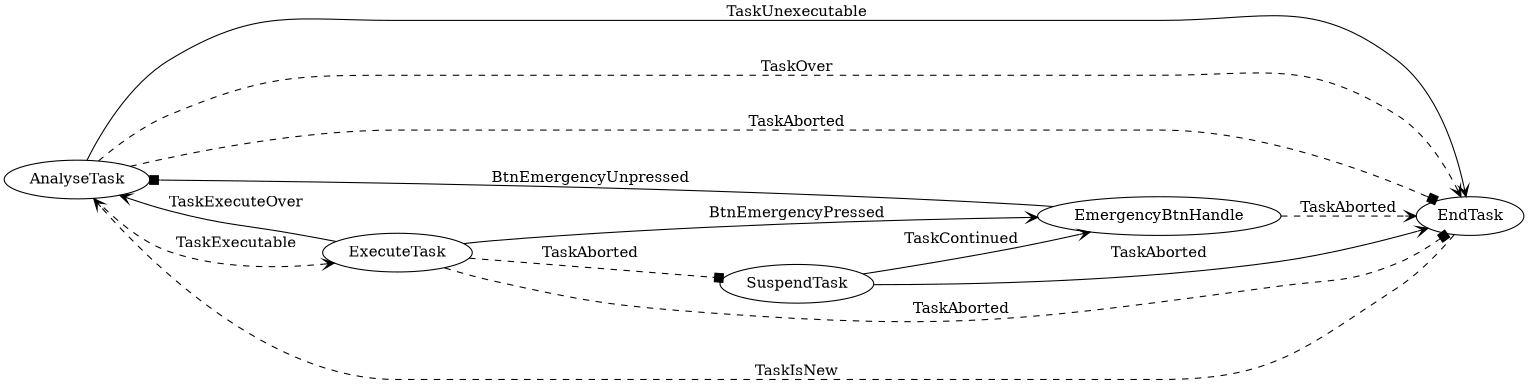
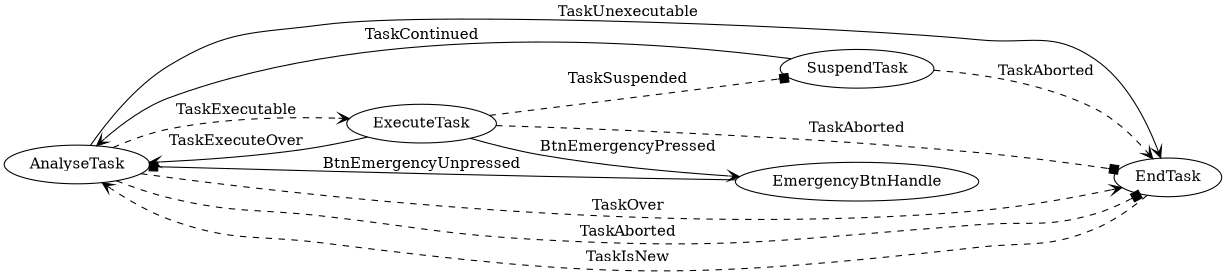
edge "EmergencyBtnHandle" -> "EndTask": removed, label "TaskAborted"
edge "ExecuteTask" -> "SuspendTask": label "TaskAborted" -> "TaskSuspended"
edge "SuspendTask" -> "EmergencyBtnHandle": now "SuspendTask" -> "AnalyseTask"
edge "SuspendTask" -> "EndTask": style solid -> dashed
